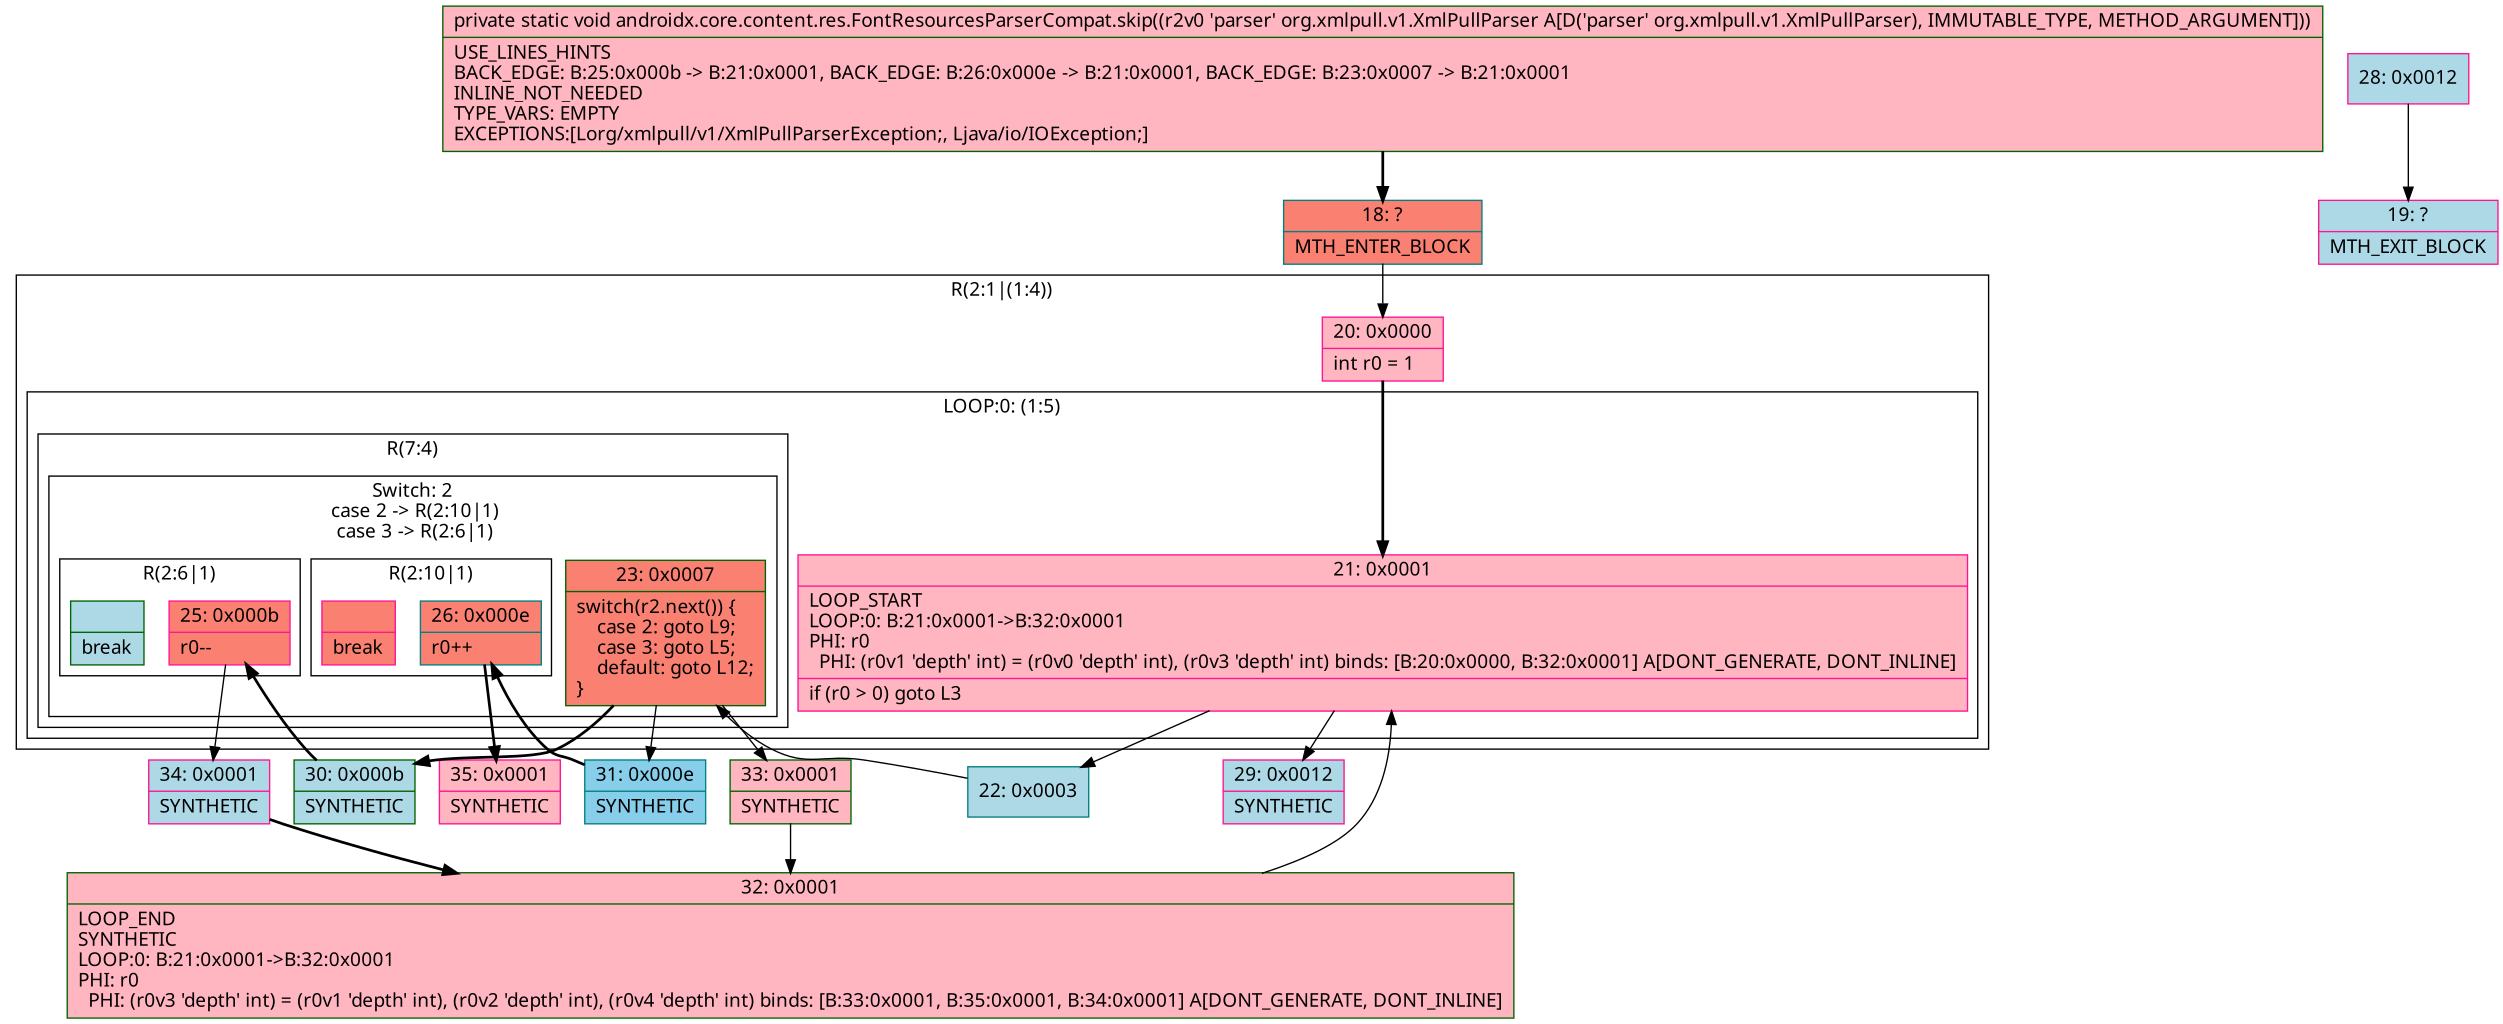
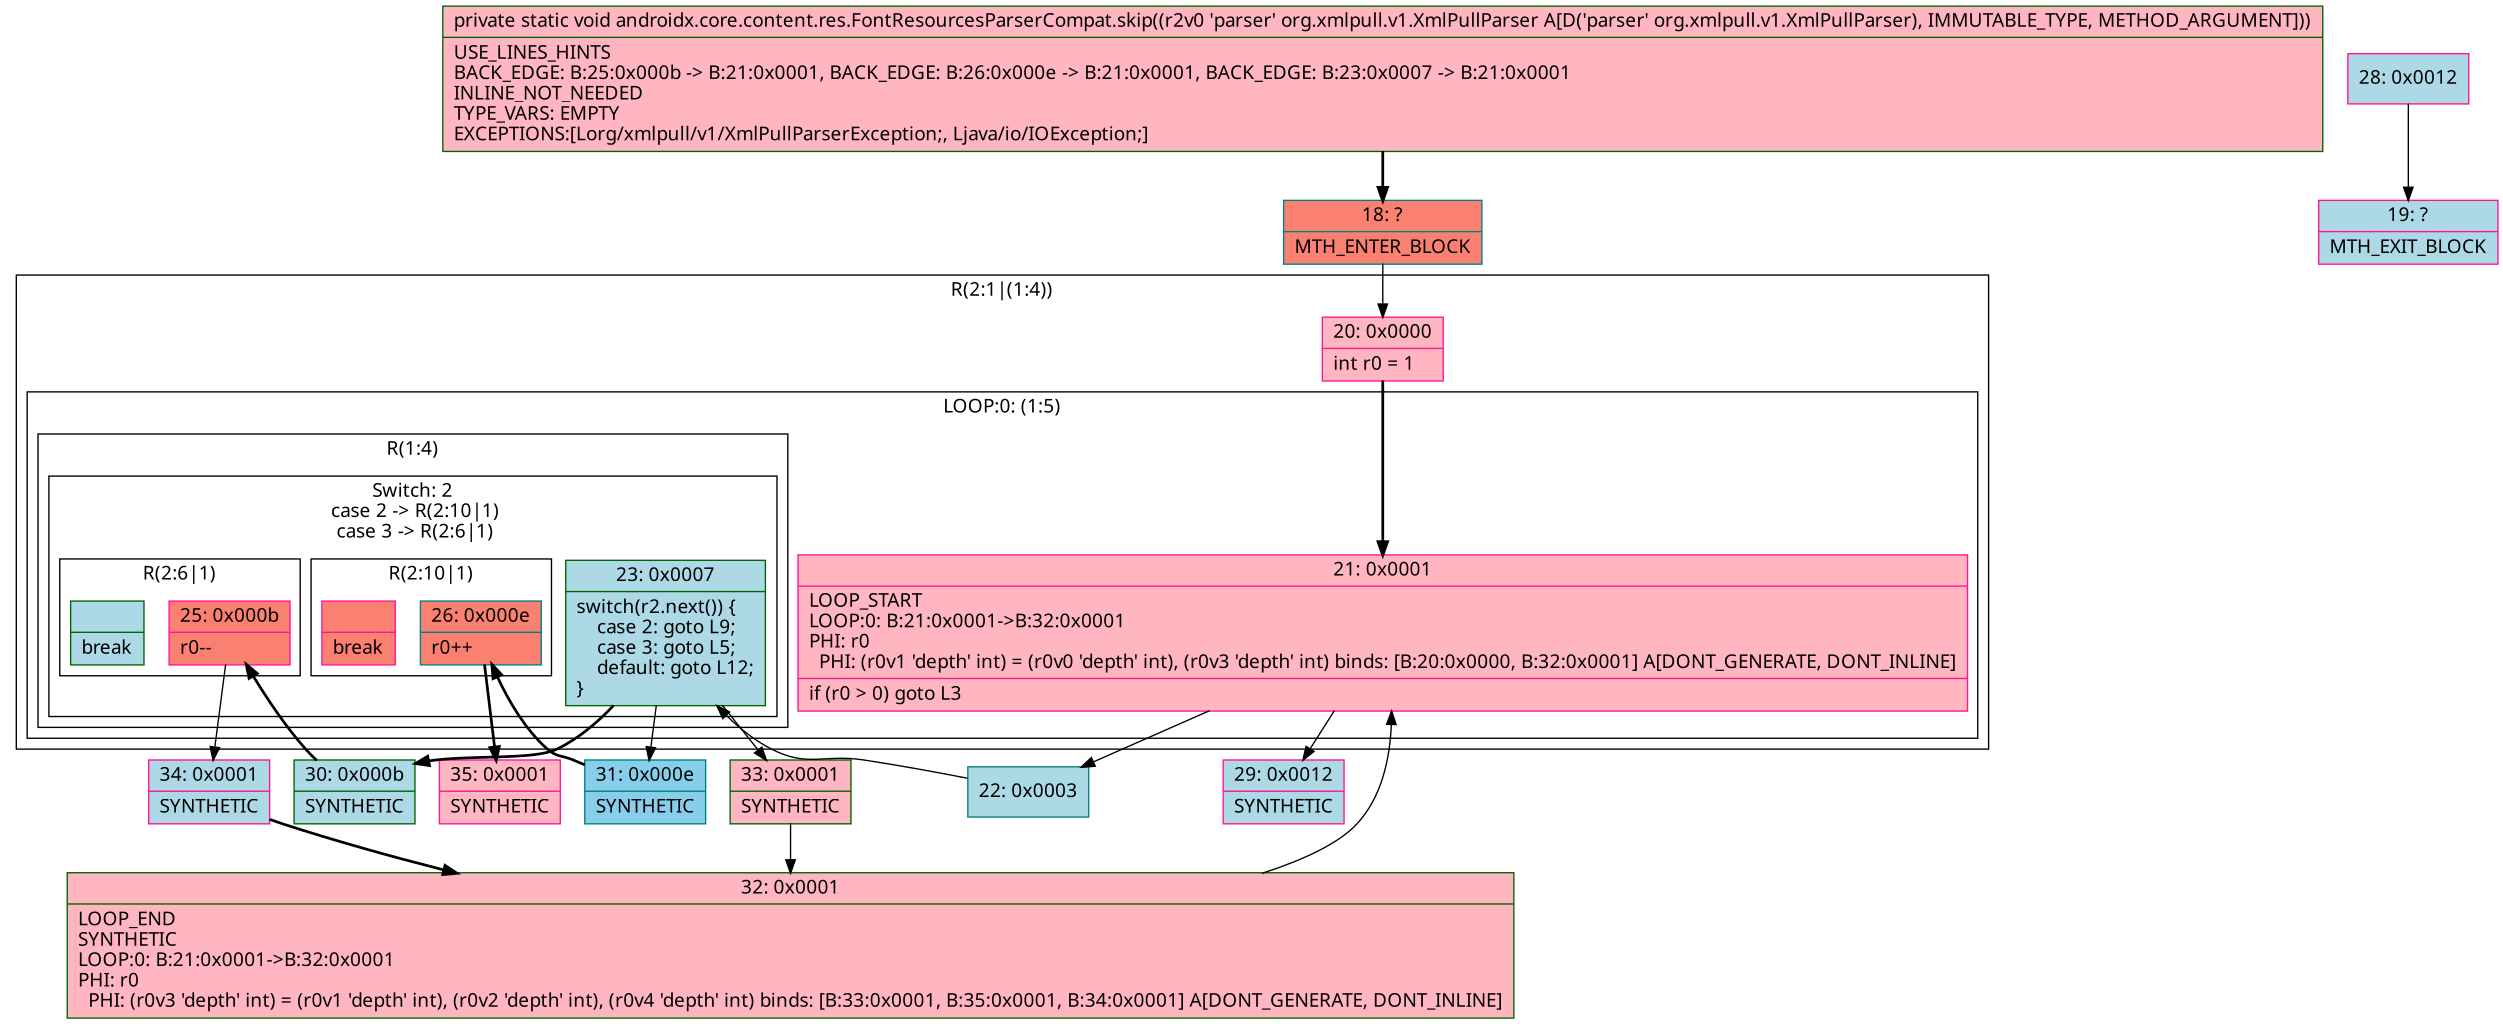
cluster "R(7:4)": label "R(7:4)" -> "R(1:4)"
node "23: 0x0007": fillcolor salmon -> lightblue
